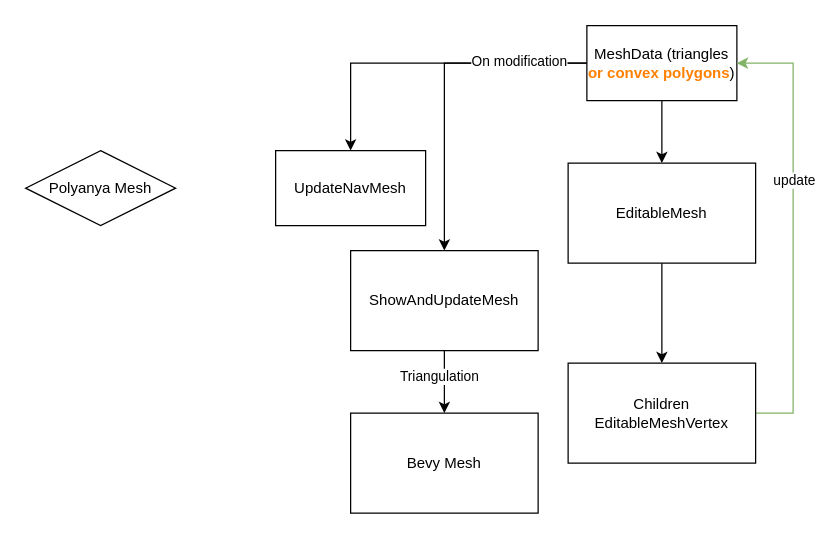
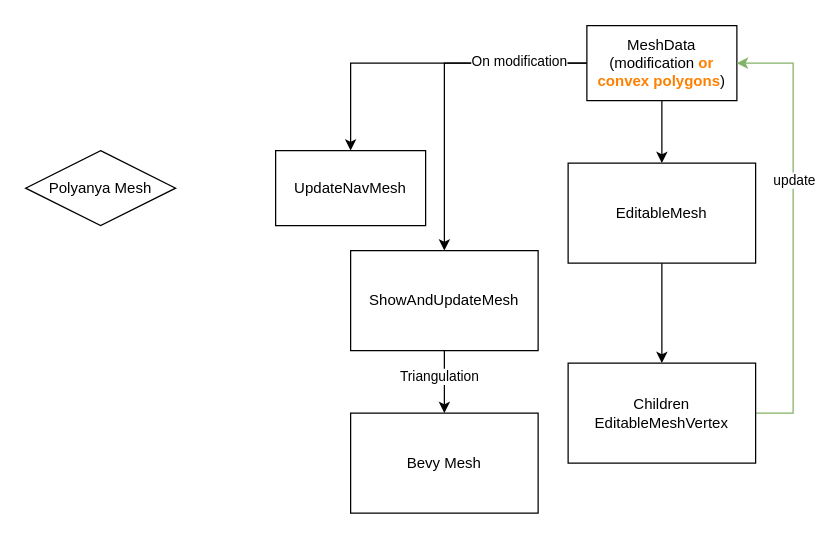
node "MeshData (triangles or convex polygons)": label "MeshData (triangles or convex polygons)" -> "MeshData (modification or convex polygons)"
